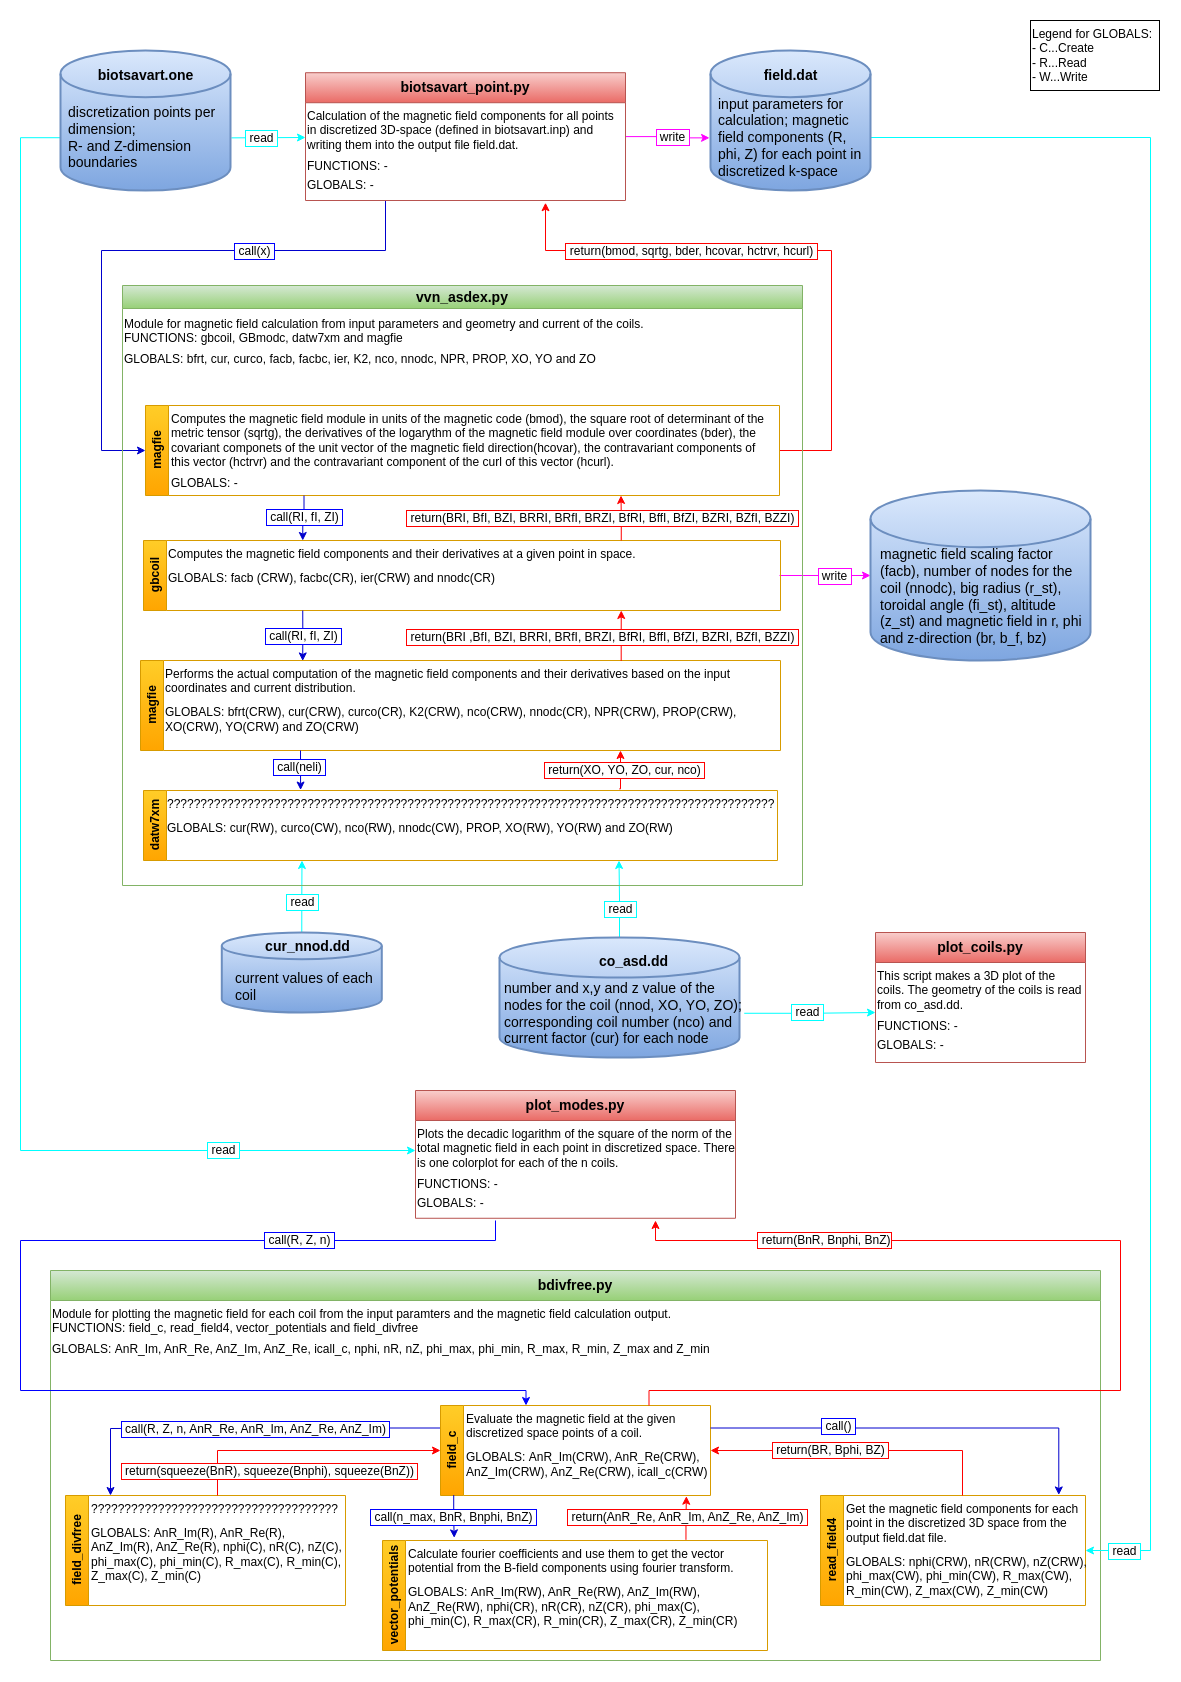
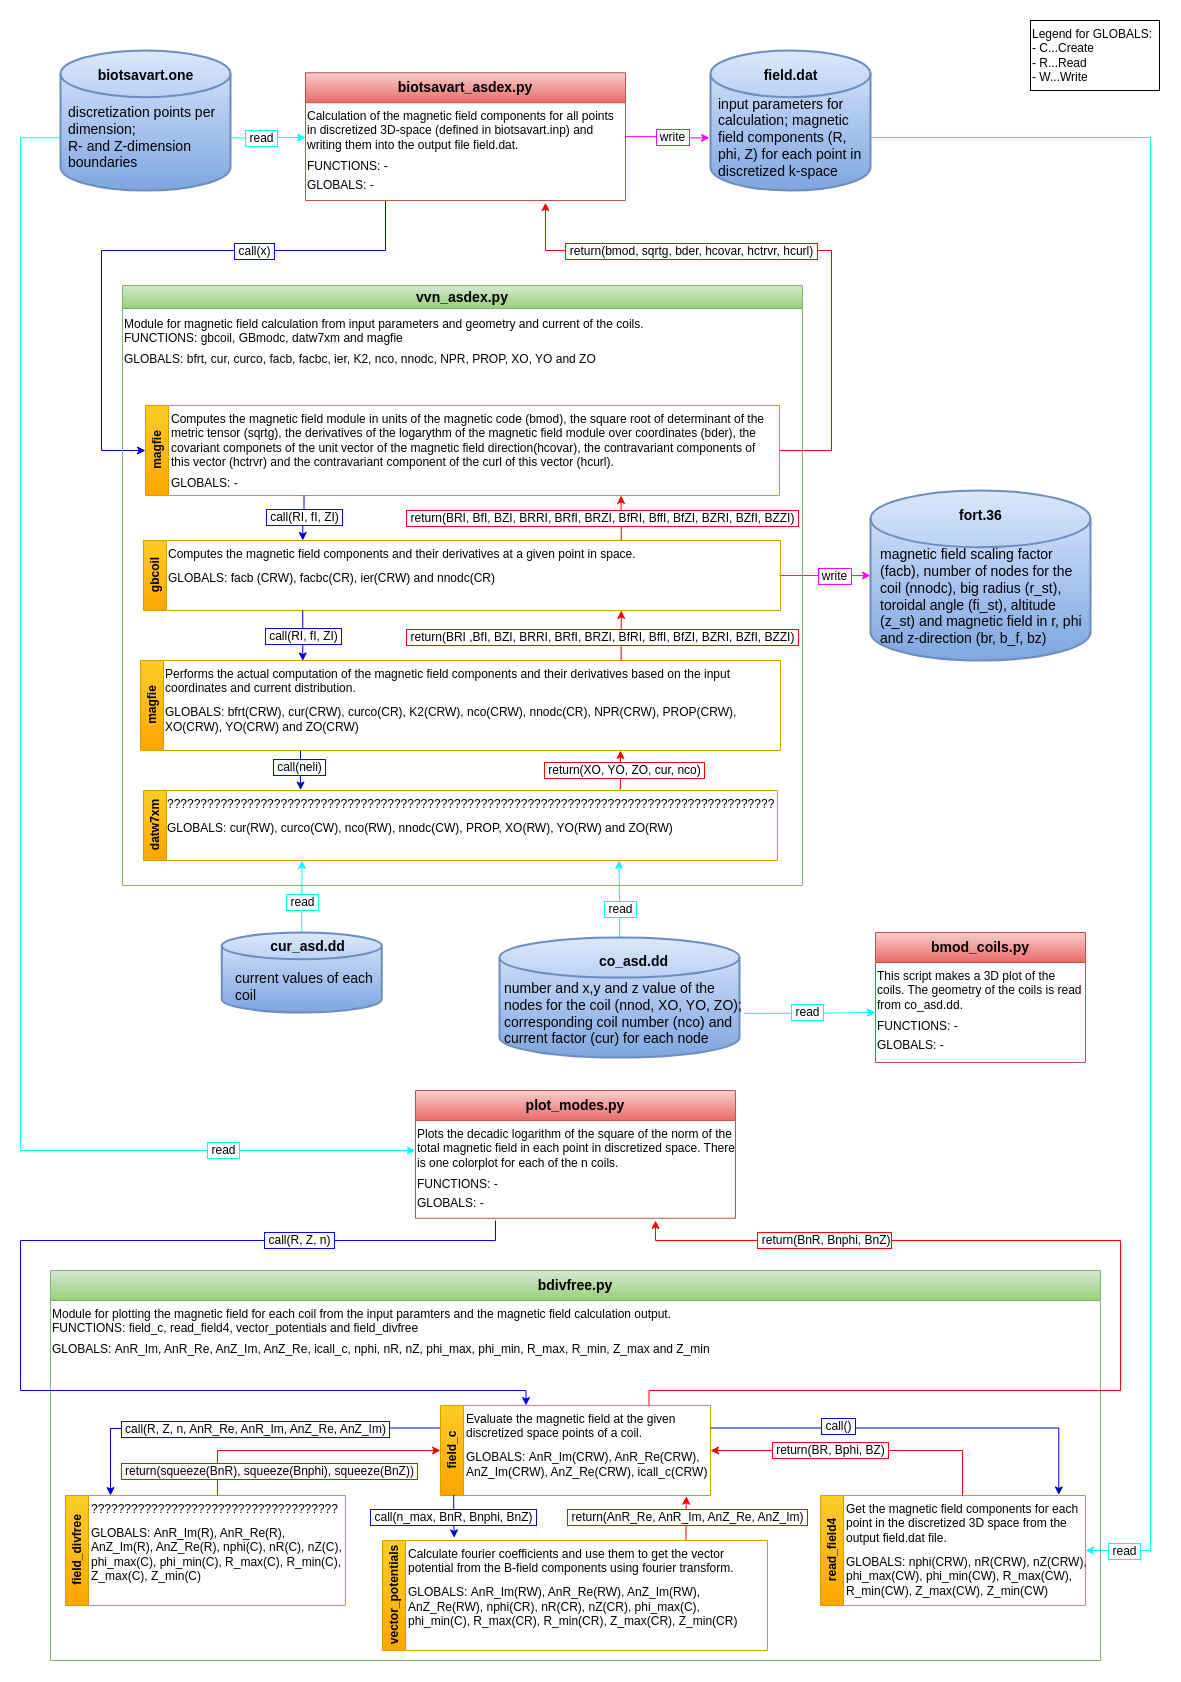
node "biotsavart_point.py": label "biotsavart_point.py" -> "biotsavart_asdex.py"
node "fort.36": added
node "cur_nnod.dd": label "cur_nnod.dd" -> "cur_asd.dd"
node "plot_coils.py": label "plot_coils.py" -> "bmod_coils.py"
